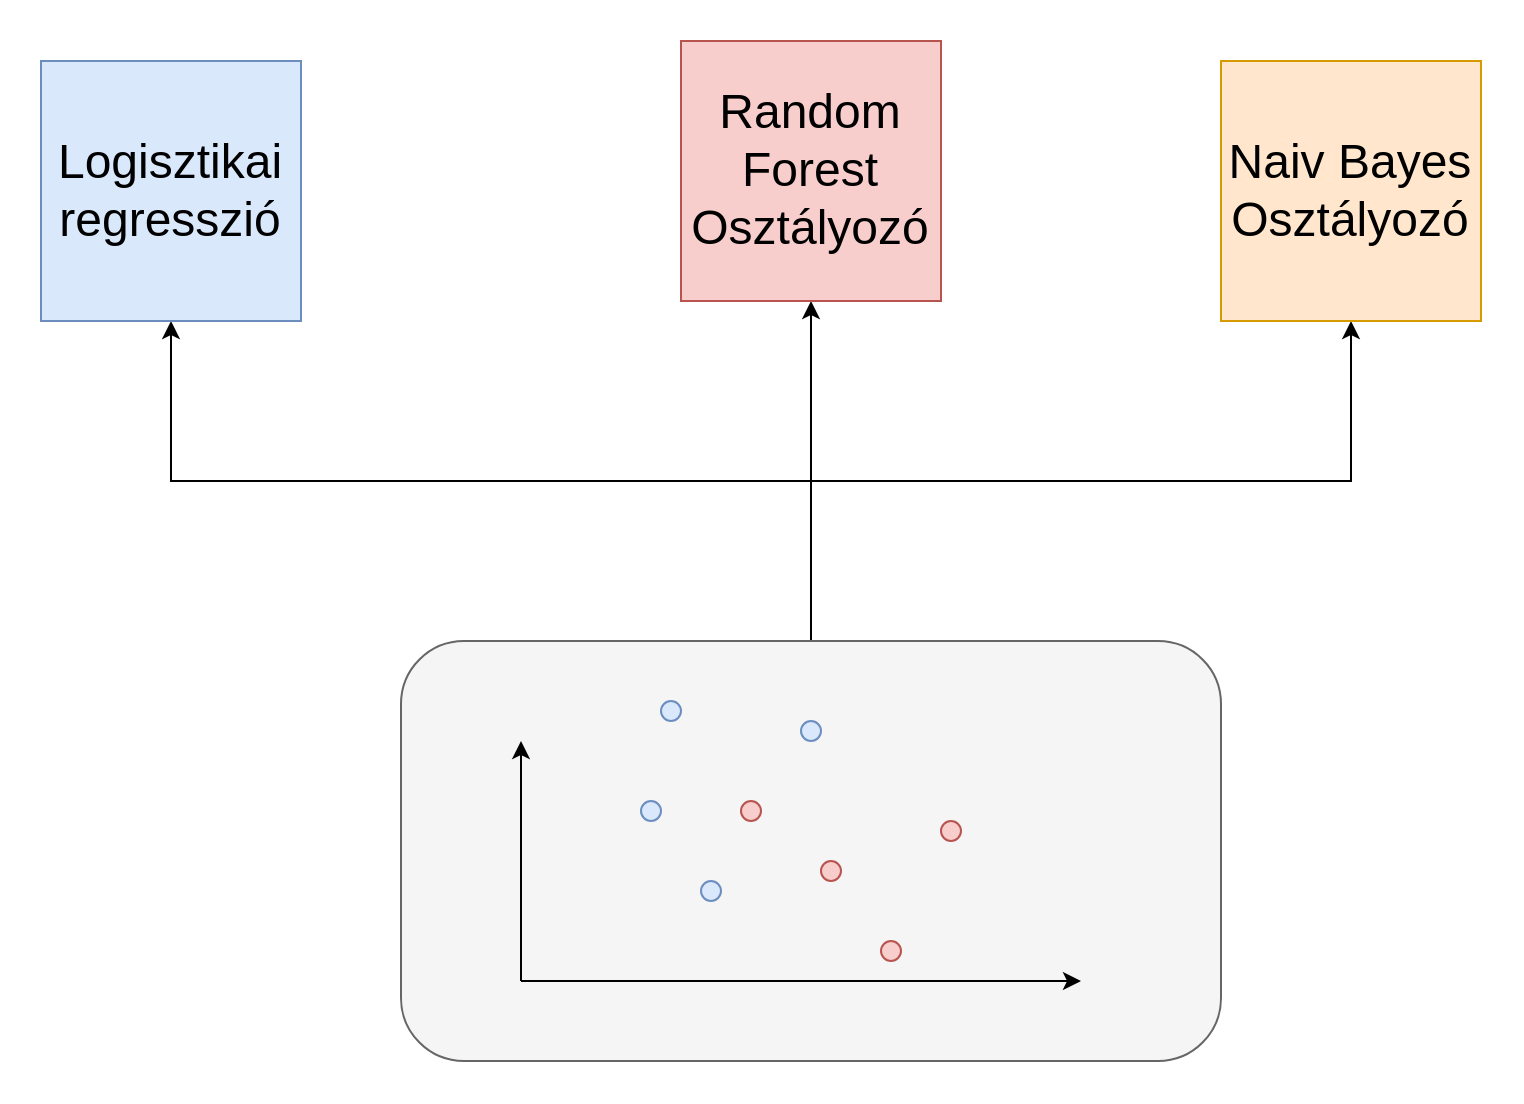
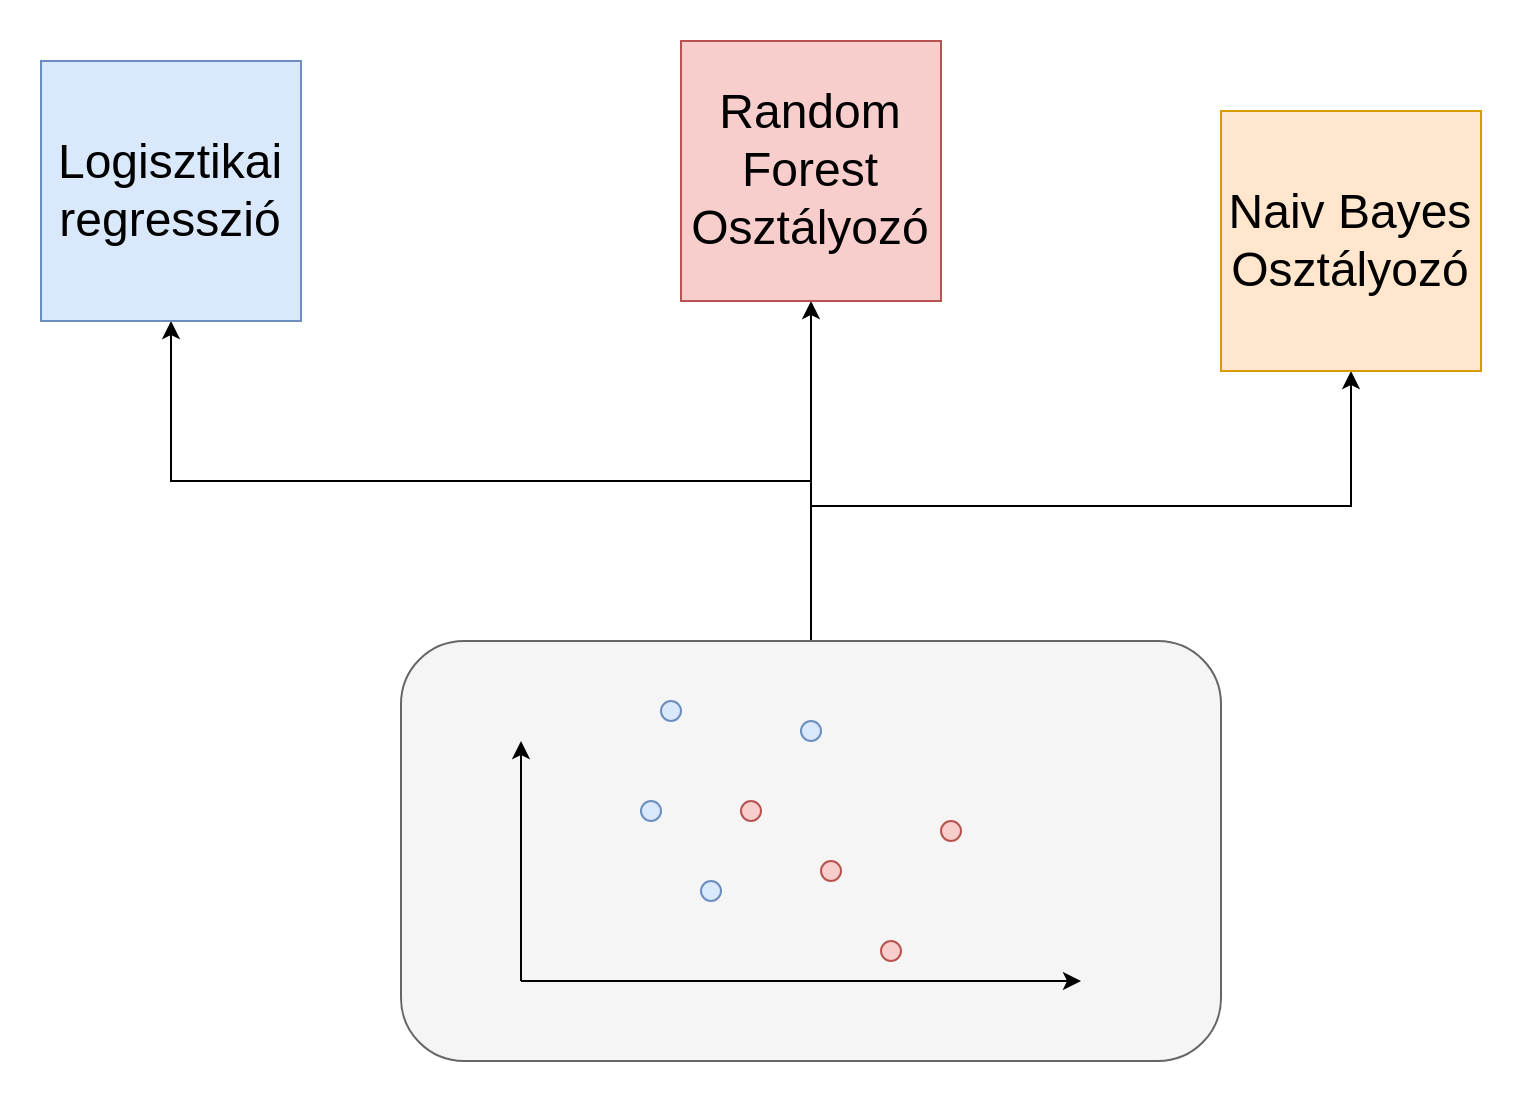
node "Naiv Bayes Osztályozó": moved (1351, 191) -> (1351, 241)
